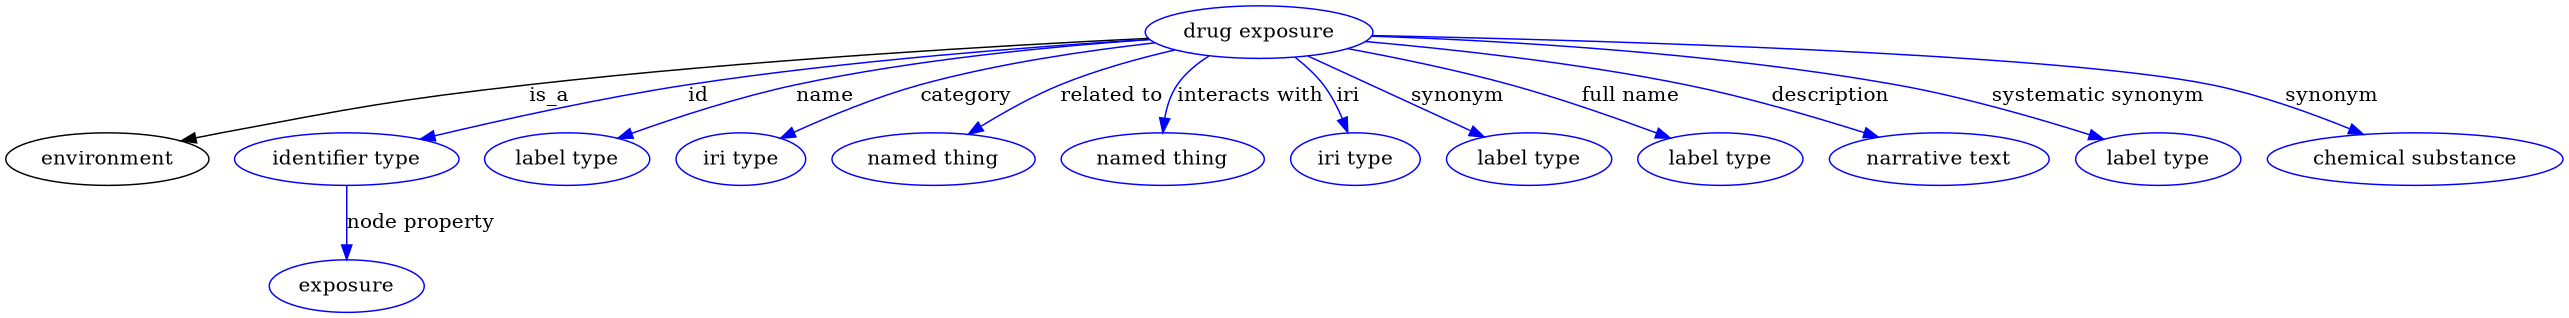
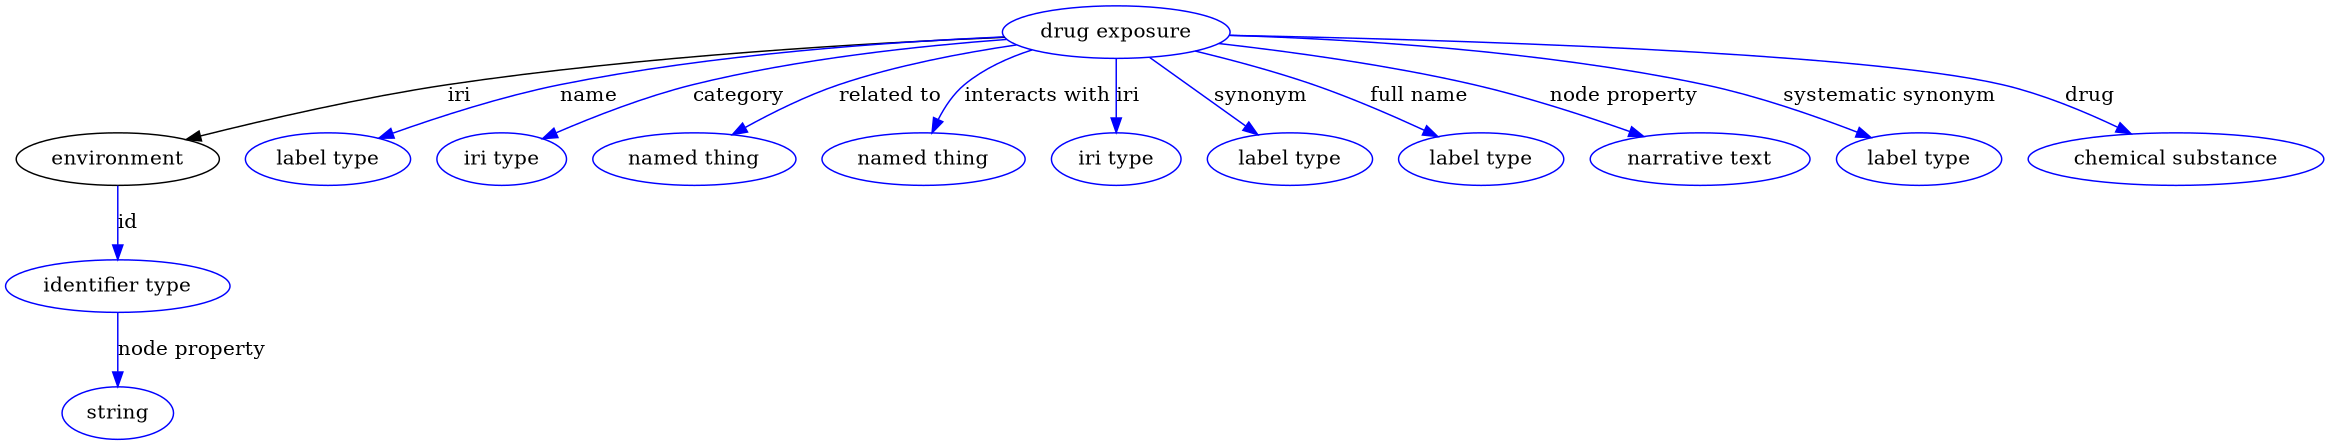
edge "drug exposure" -> "identifier type": now "environment" -> "identifier type"
edge "drug exposure" -> "environment": label "is_a" -> "iri"
edge "drug exposure" -> "narrative text": label "description" -> "node property"
edge "drug exposure" -> "chemical substance": label "synonym" -> "drug"
node "exposure": label "exposure" -> "string"
